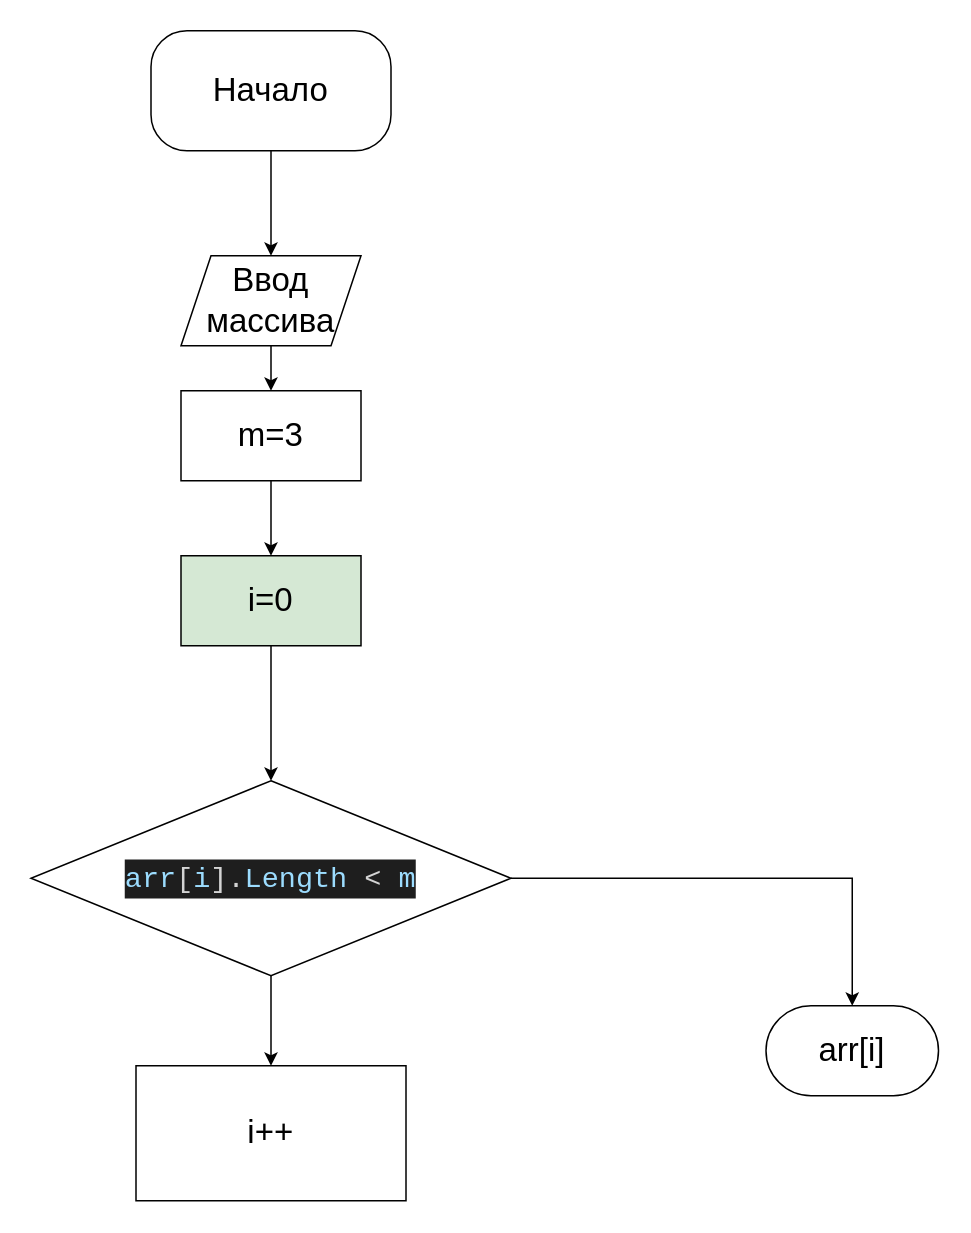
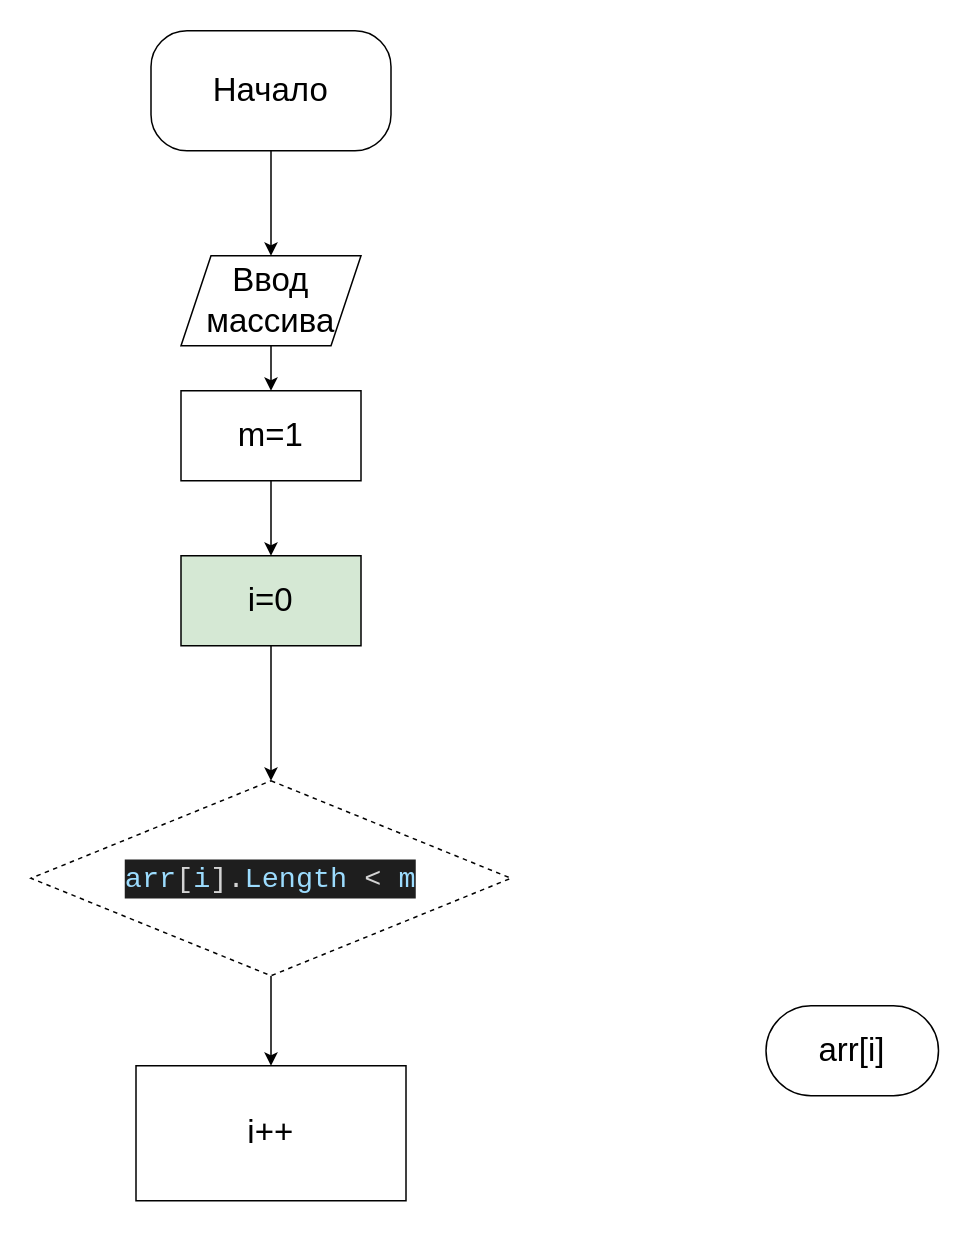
node "m=3": label "m=3" -> "m=1"
node "arr[i].Length < m": style solid -> dashed
edge "arr[i].Length < m" -> "arr[i]": removed
